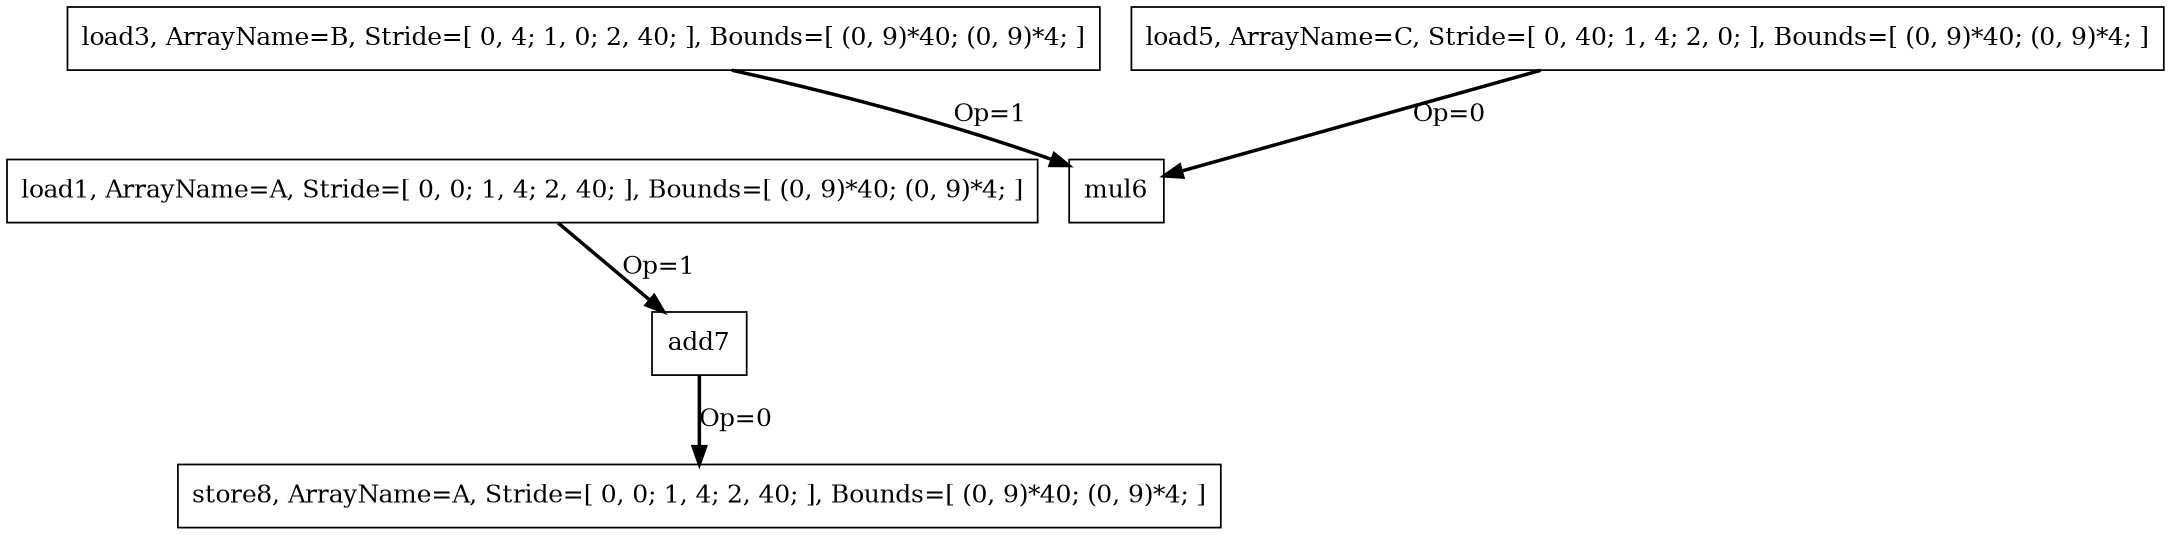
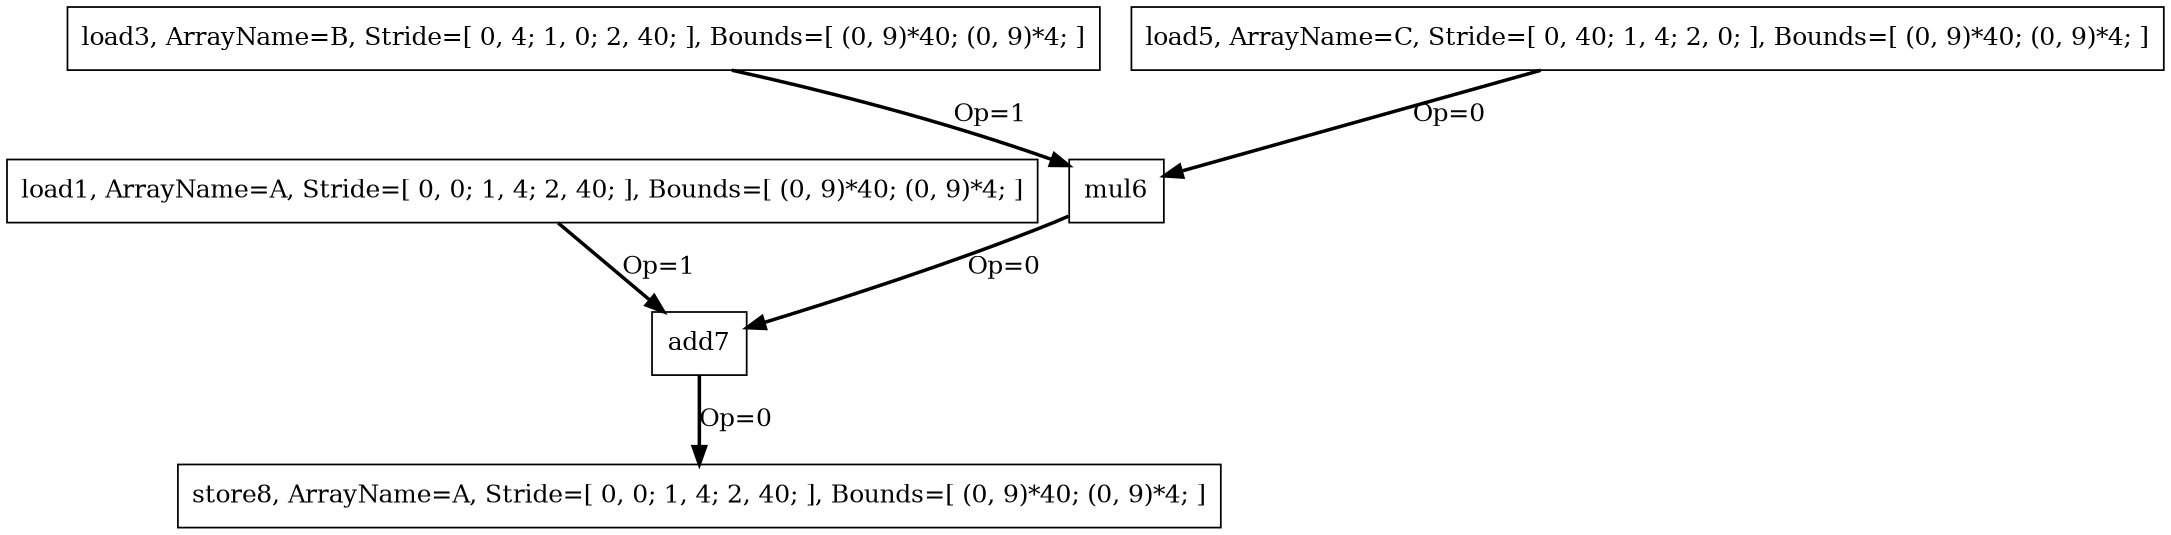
edge "mul6" -> "add7": added, label "Op=0"
